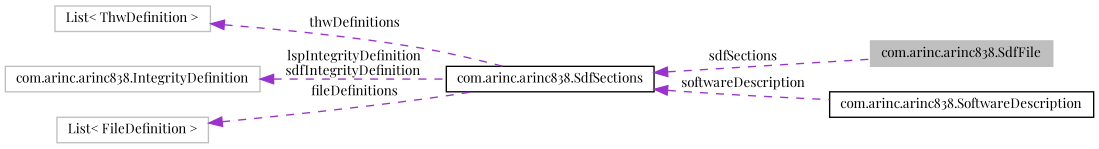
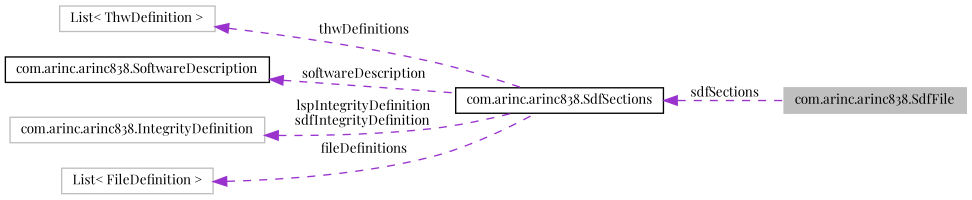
edge "com.arinc.arinc838.SoftwareDescription" -> "com.arinc.arinc838.SdfSections": reversed
